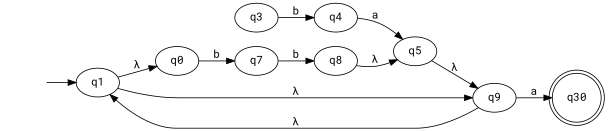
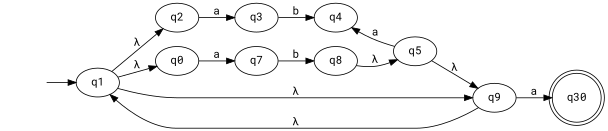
node "q2": added
edge "q4" -> "q5": reversed
edge "q0" -> "q7": label "b" -> "a"
